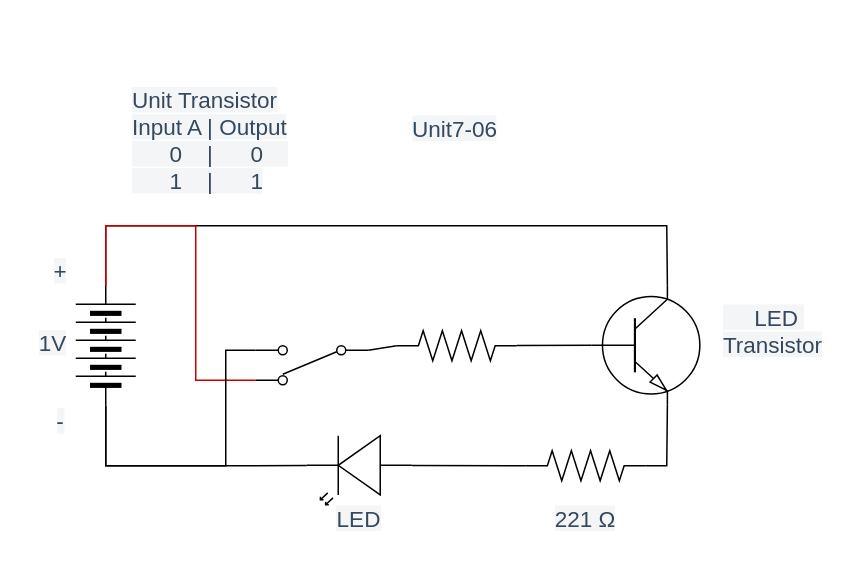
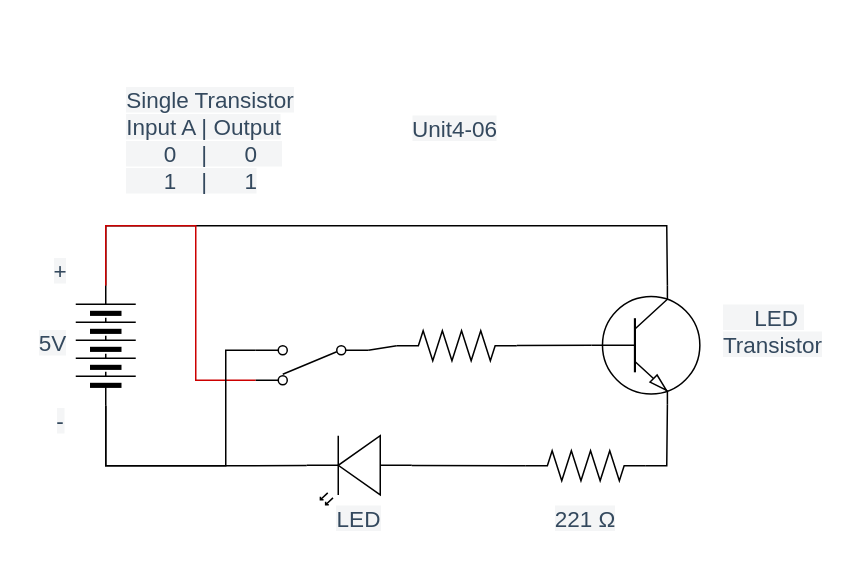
node "Unit7-06": label "Unit7-06" -> "Unit4-06"
node "Unit Transistor Input A | Output 0 | 0 1 | 1": label "Unit Transistor Input A | Output 0 | 0 1 | 1" -> "Single Transistor Input A | Output 0 | 0 1 | 1"
node "1V": label "1V" -> "5V"
